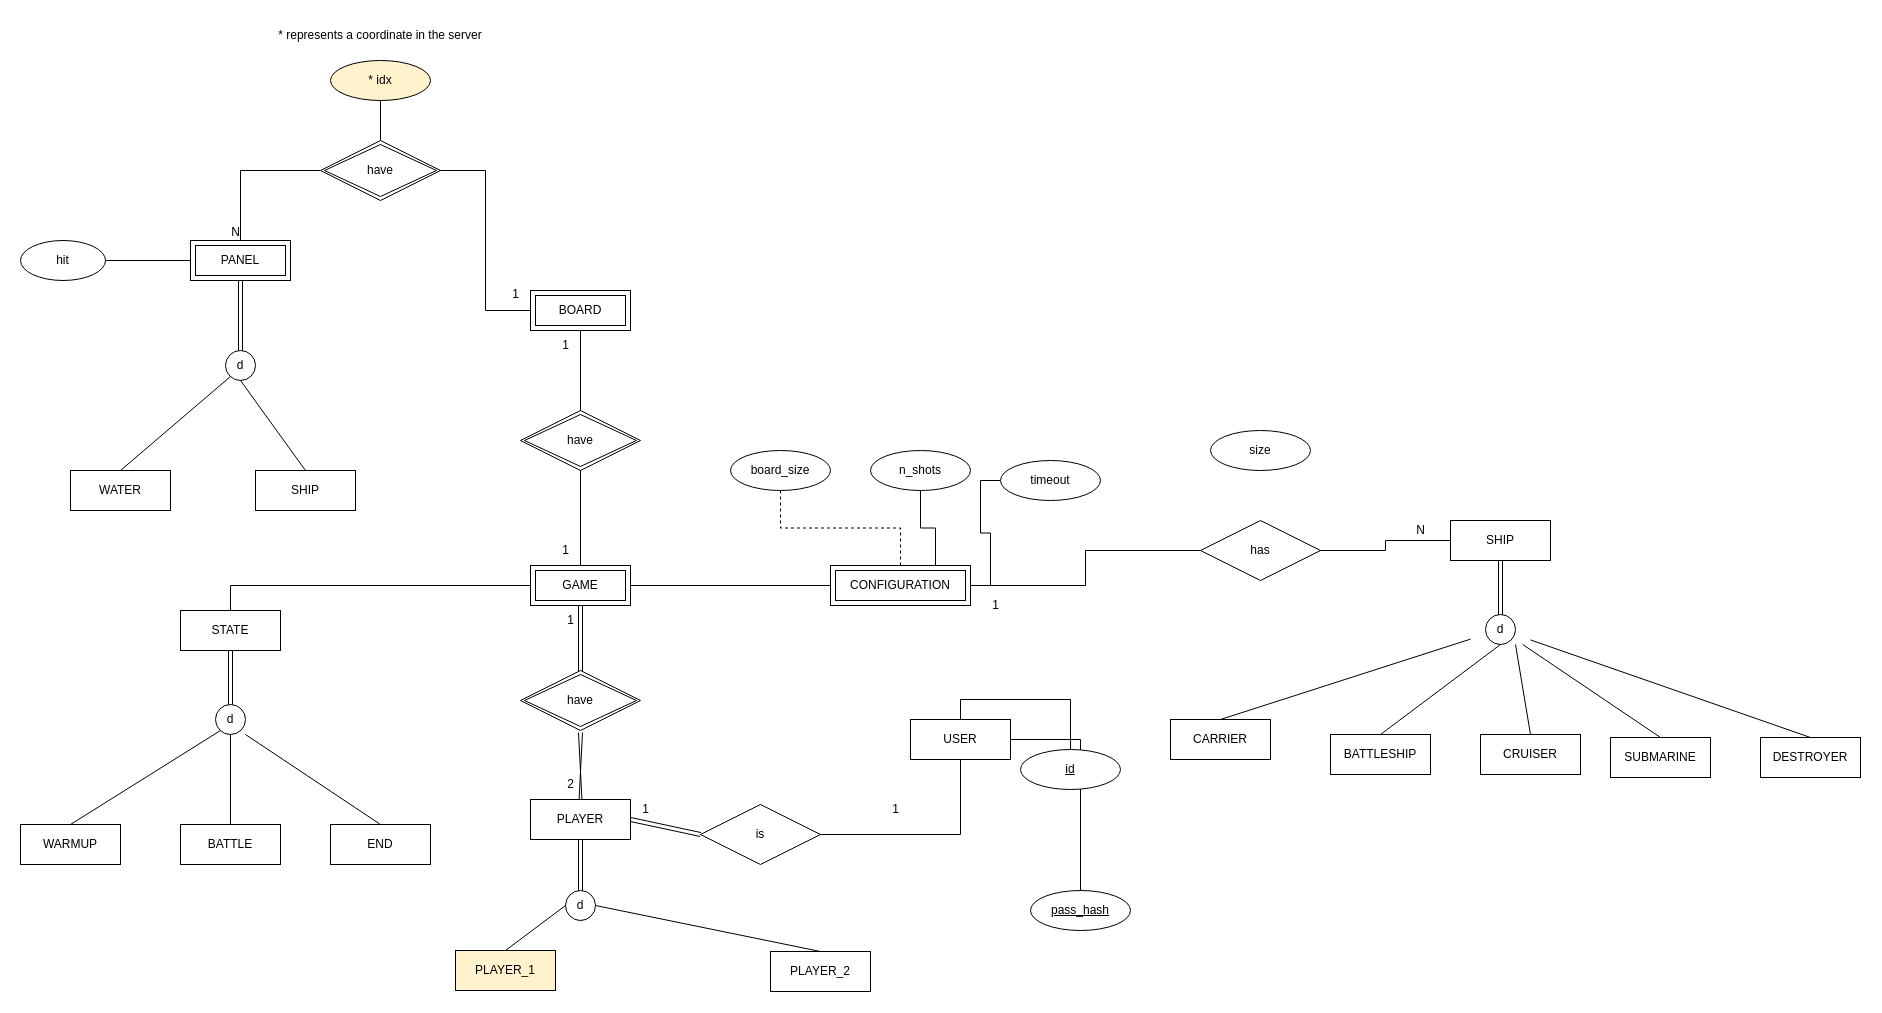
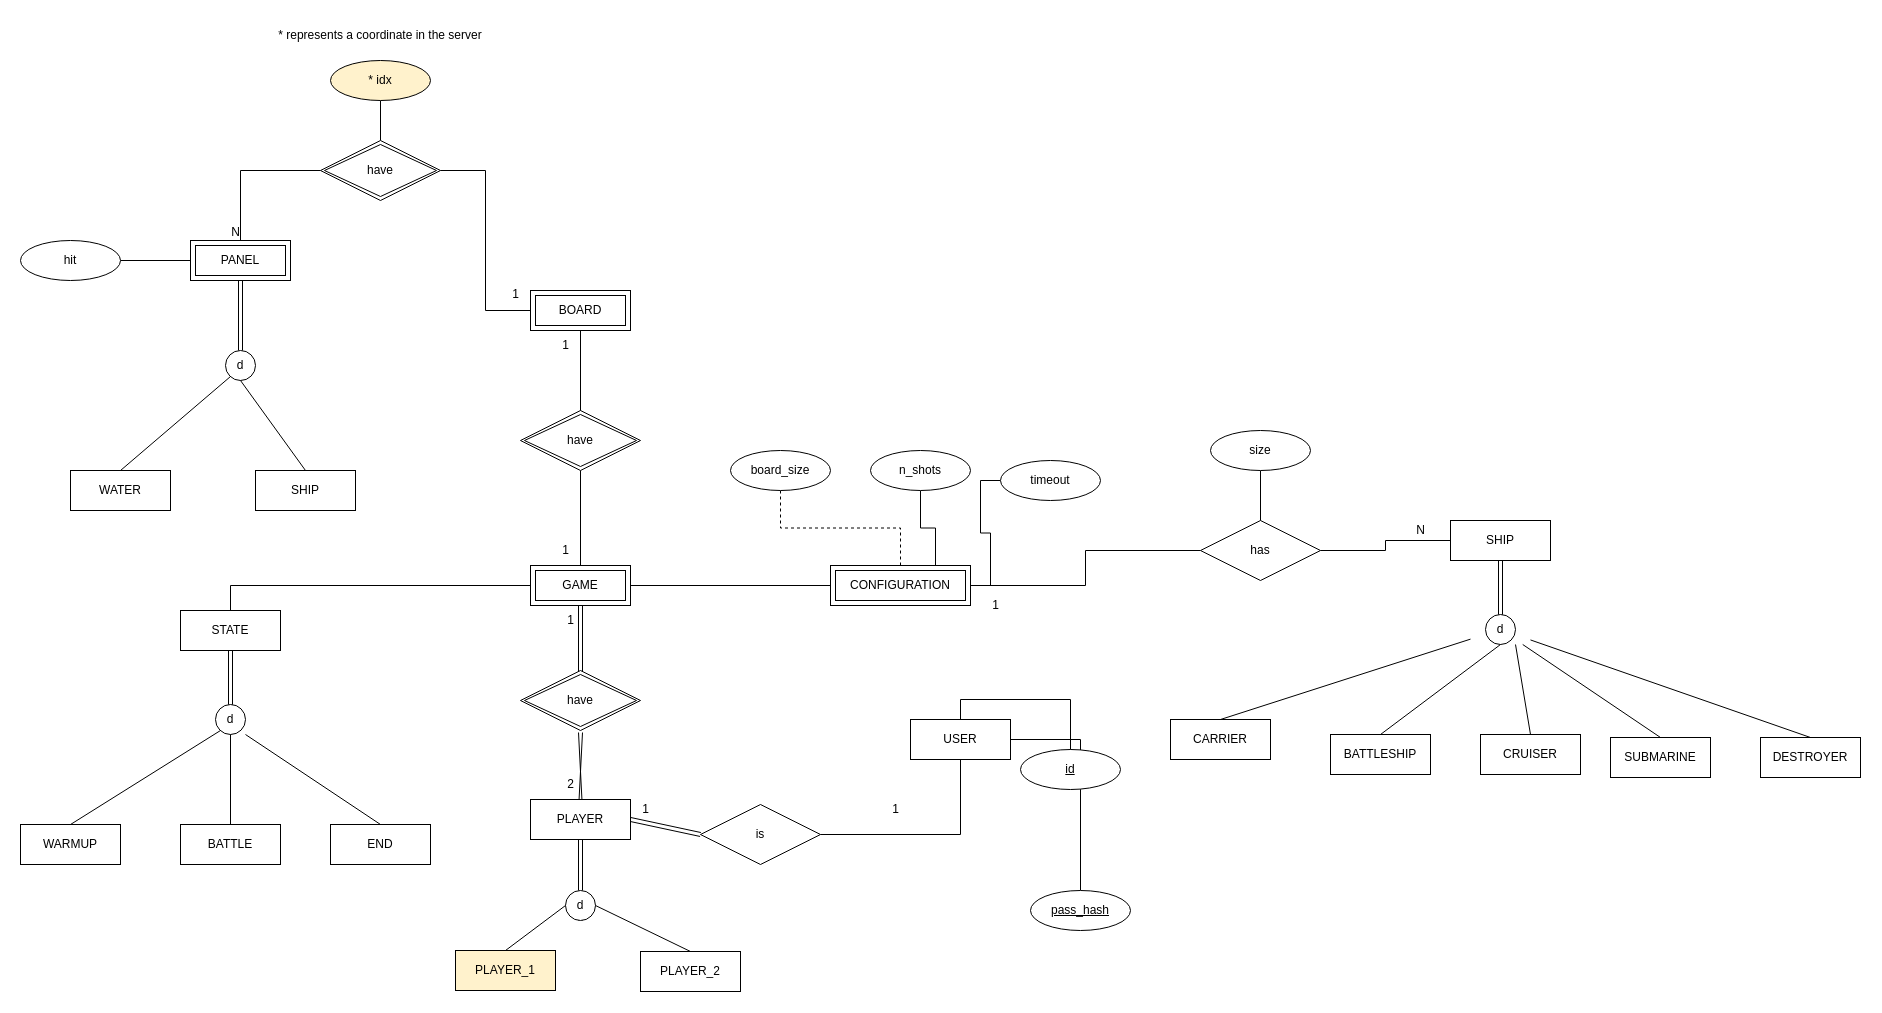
node "hit": size 85x40 -> 100x40
edge "size" -- "has": added
node "PLAYER_2": moved (821, 972) -> (691, 972)
